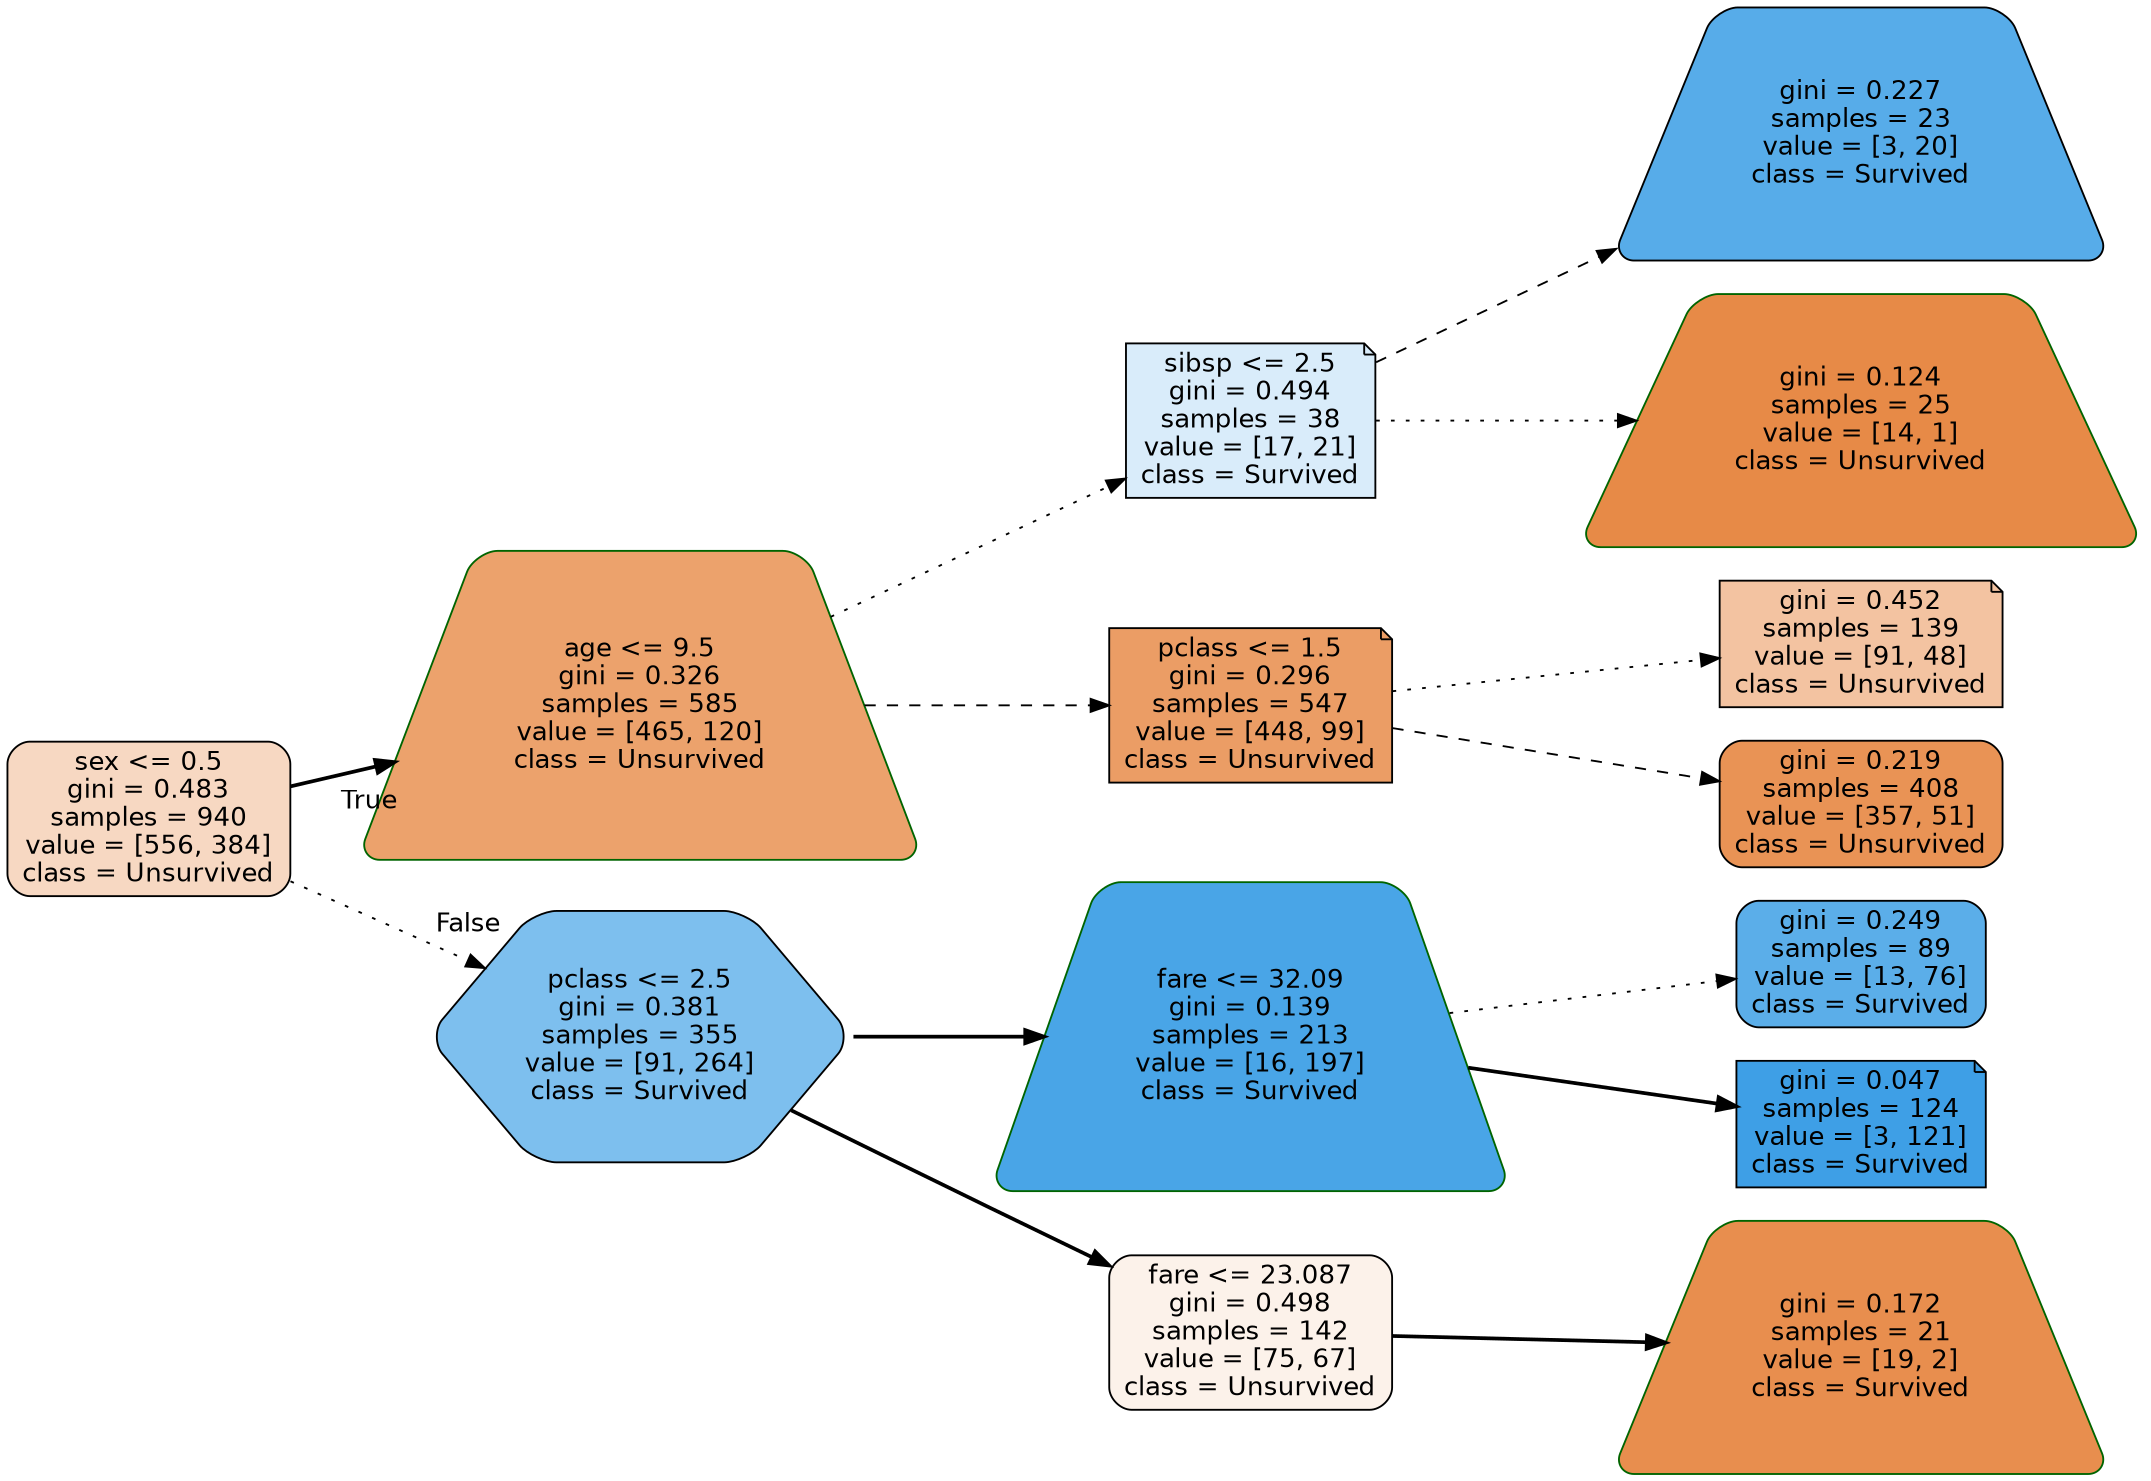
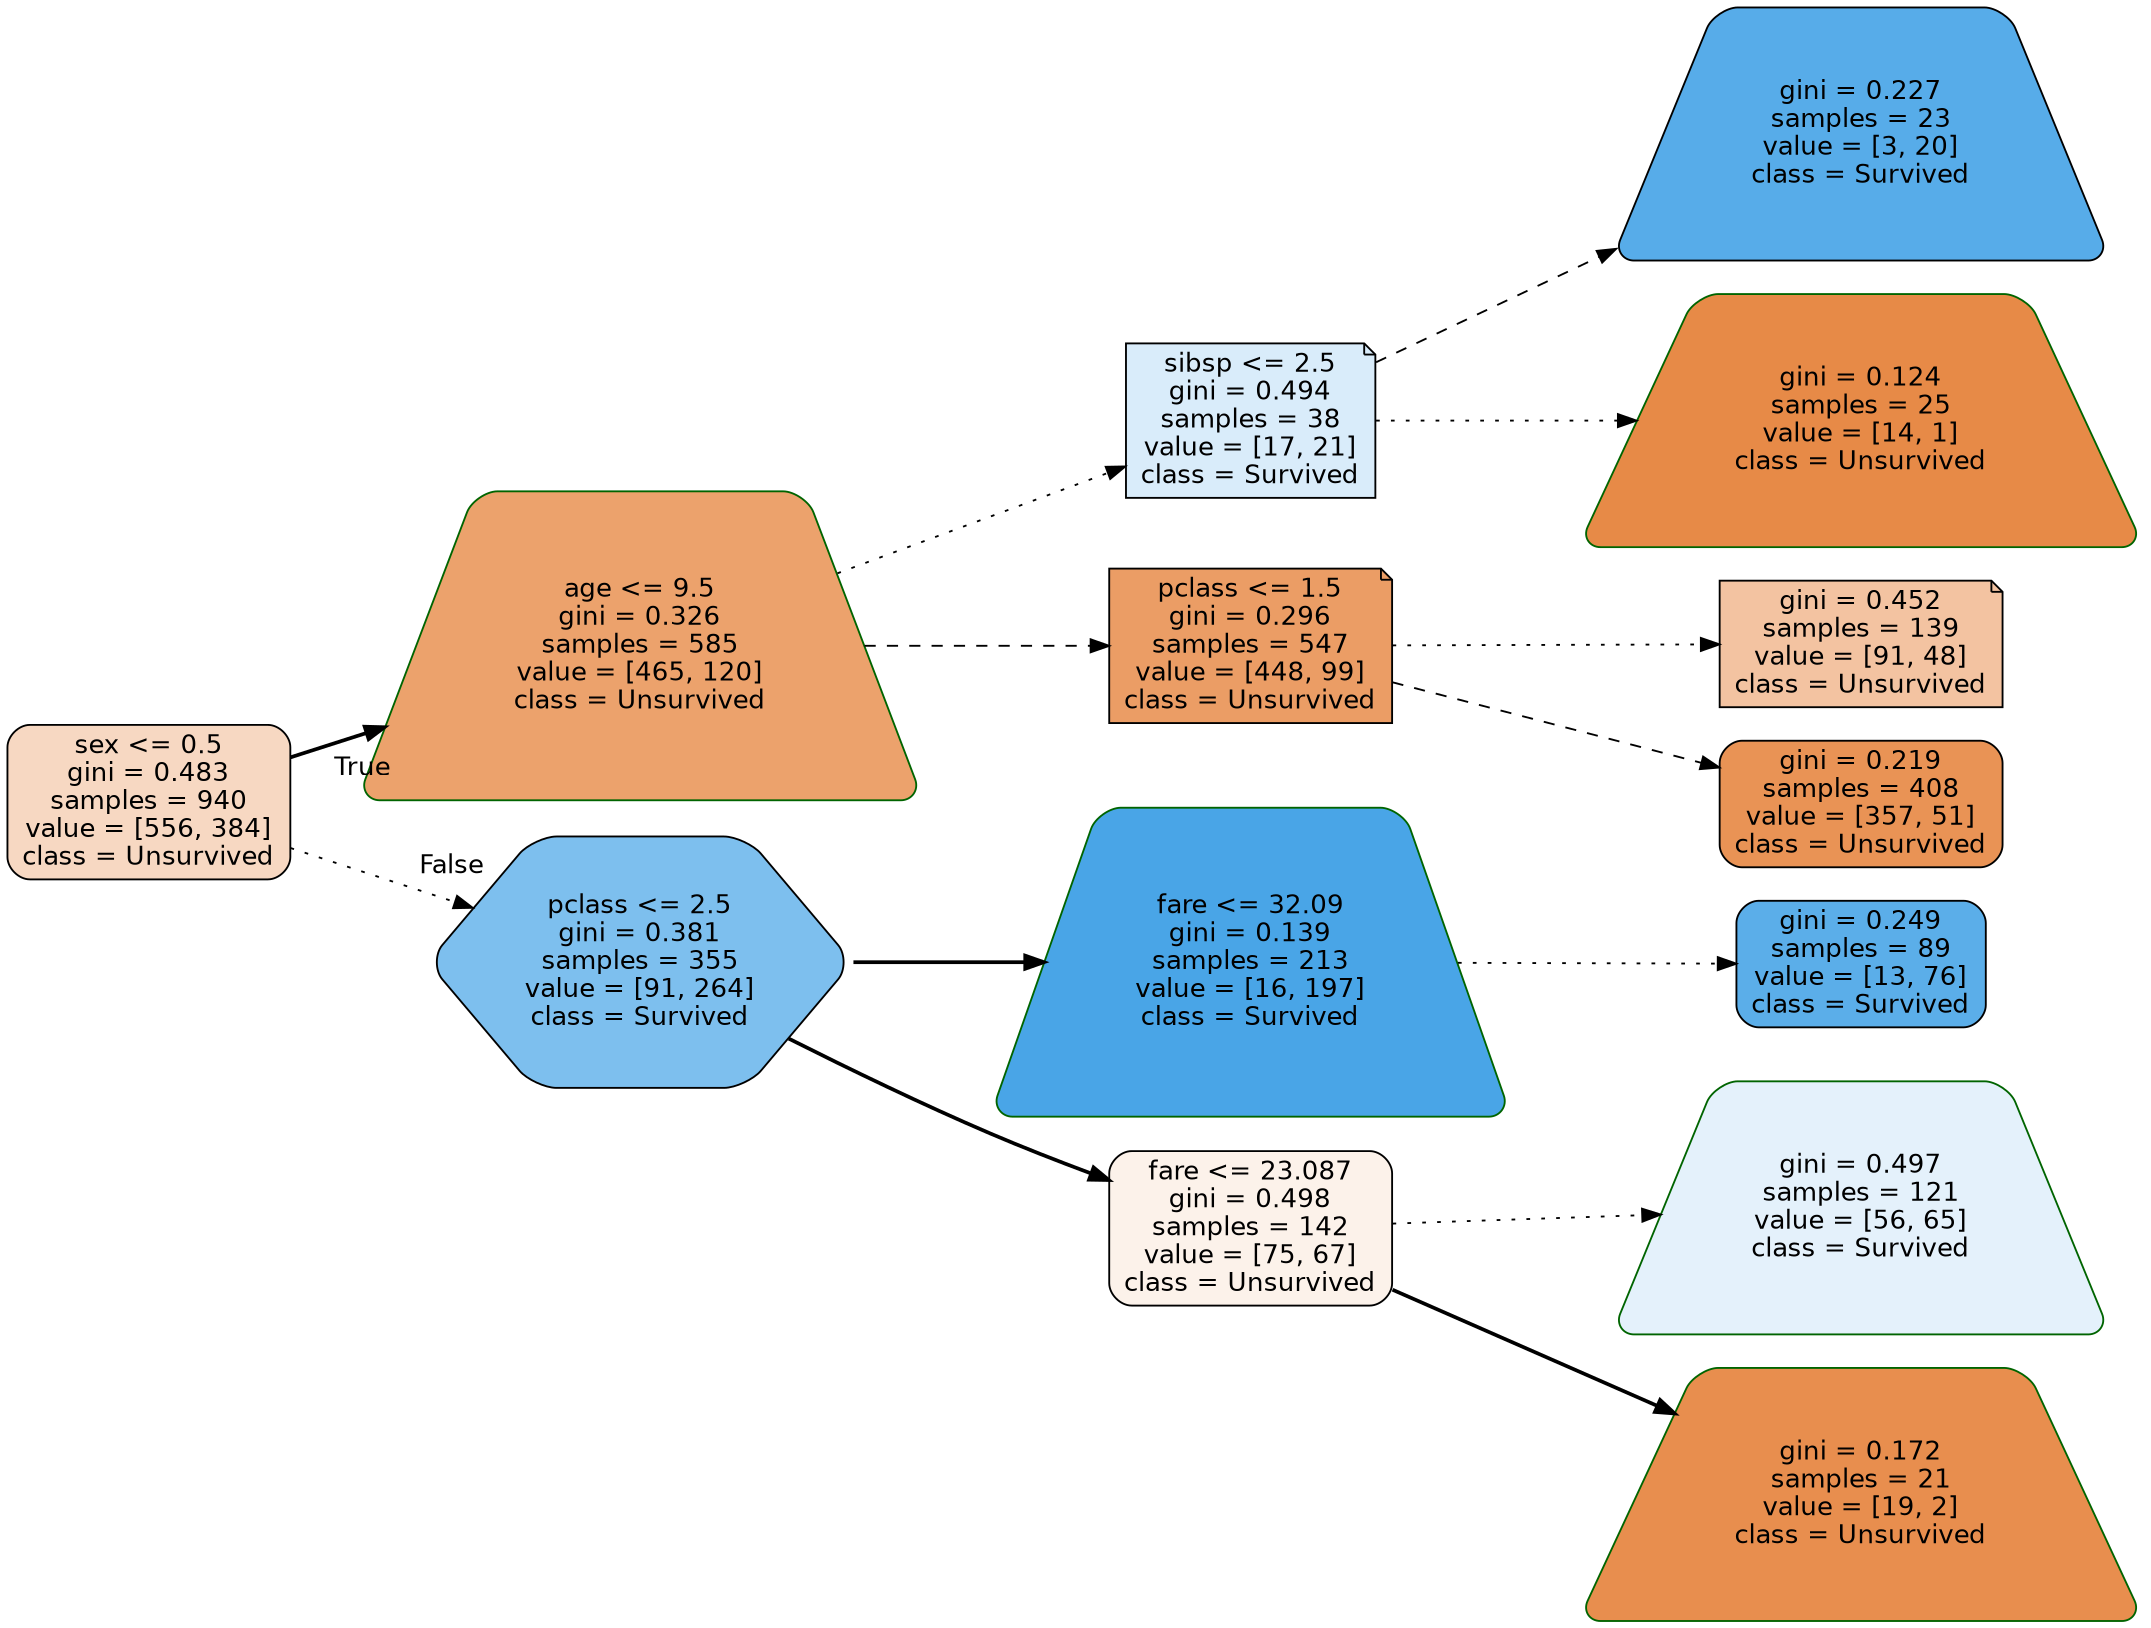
node "gini = 0.047 samples = 124 value = [3, 121] class = Survived": removed
node "gini = 0.497 samples = 121 value = [56, 65] class = Survived": added
node "gini = 0.172 samples = 21 value = [19, 2] class = Survived": label "gini = 0.172 samples = 21 value = [19, 2] class = Survived" -> "gini = 0.172 samples = 21 value = [19, 2] class = Unsurvived"
